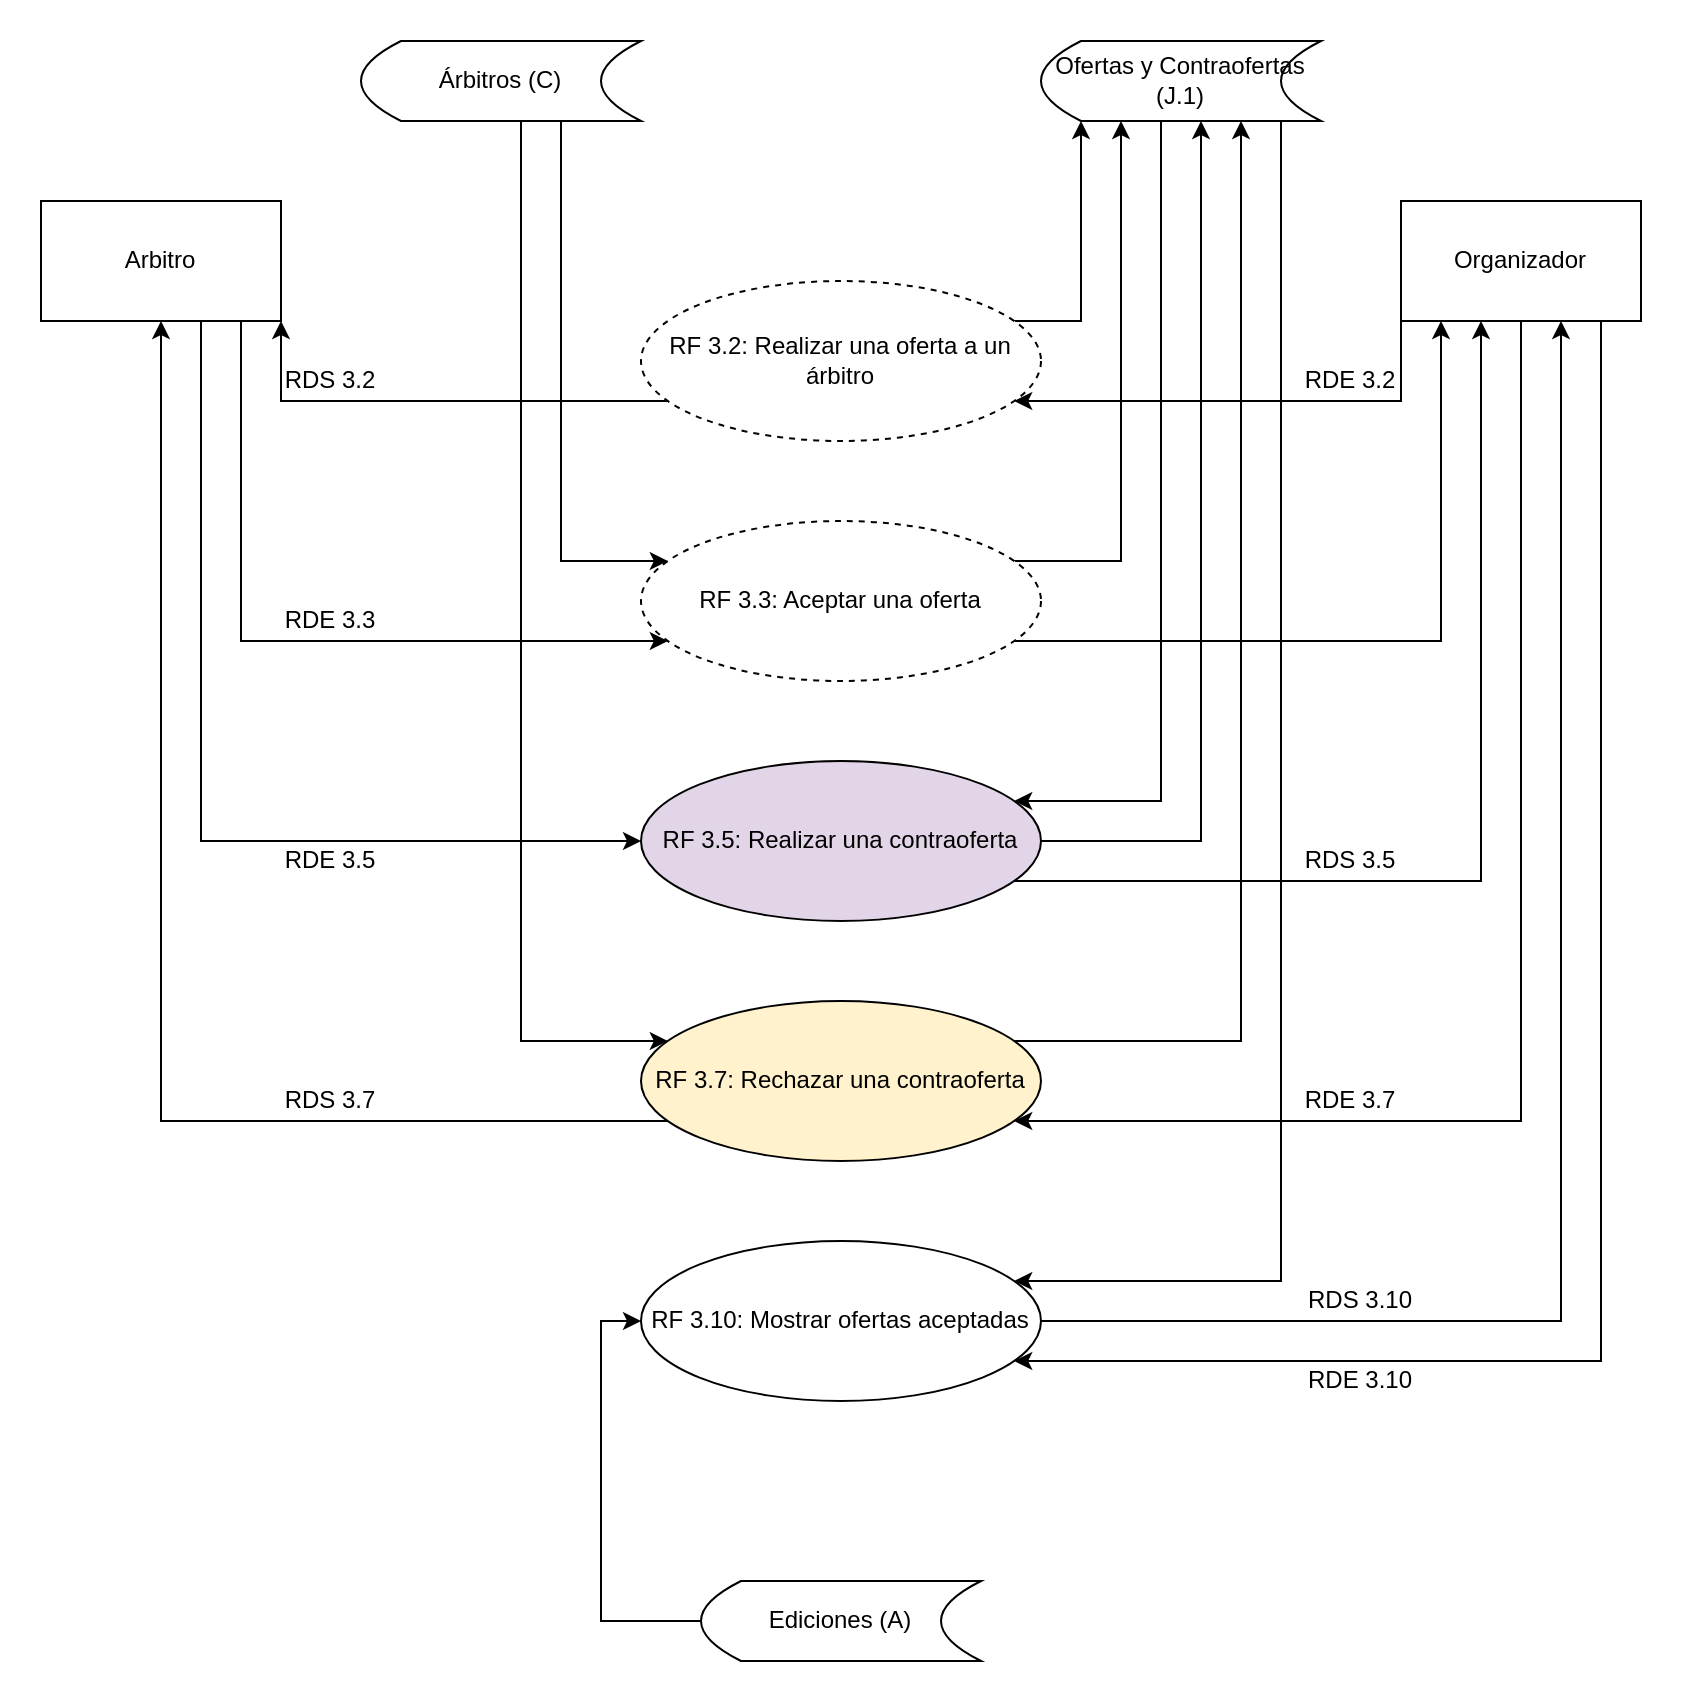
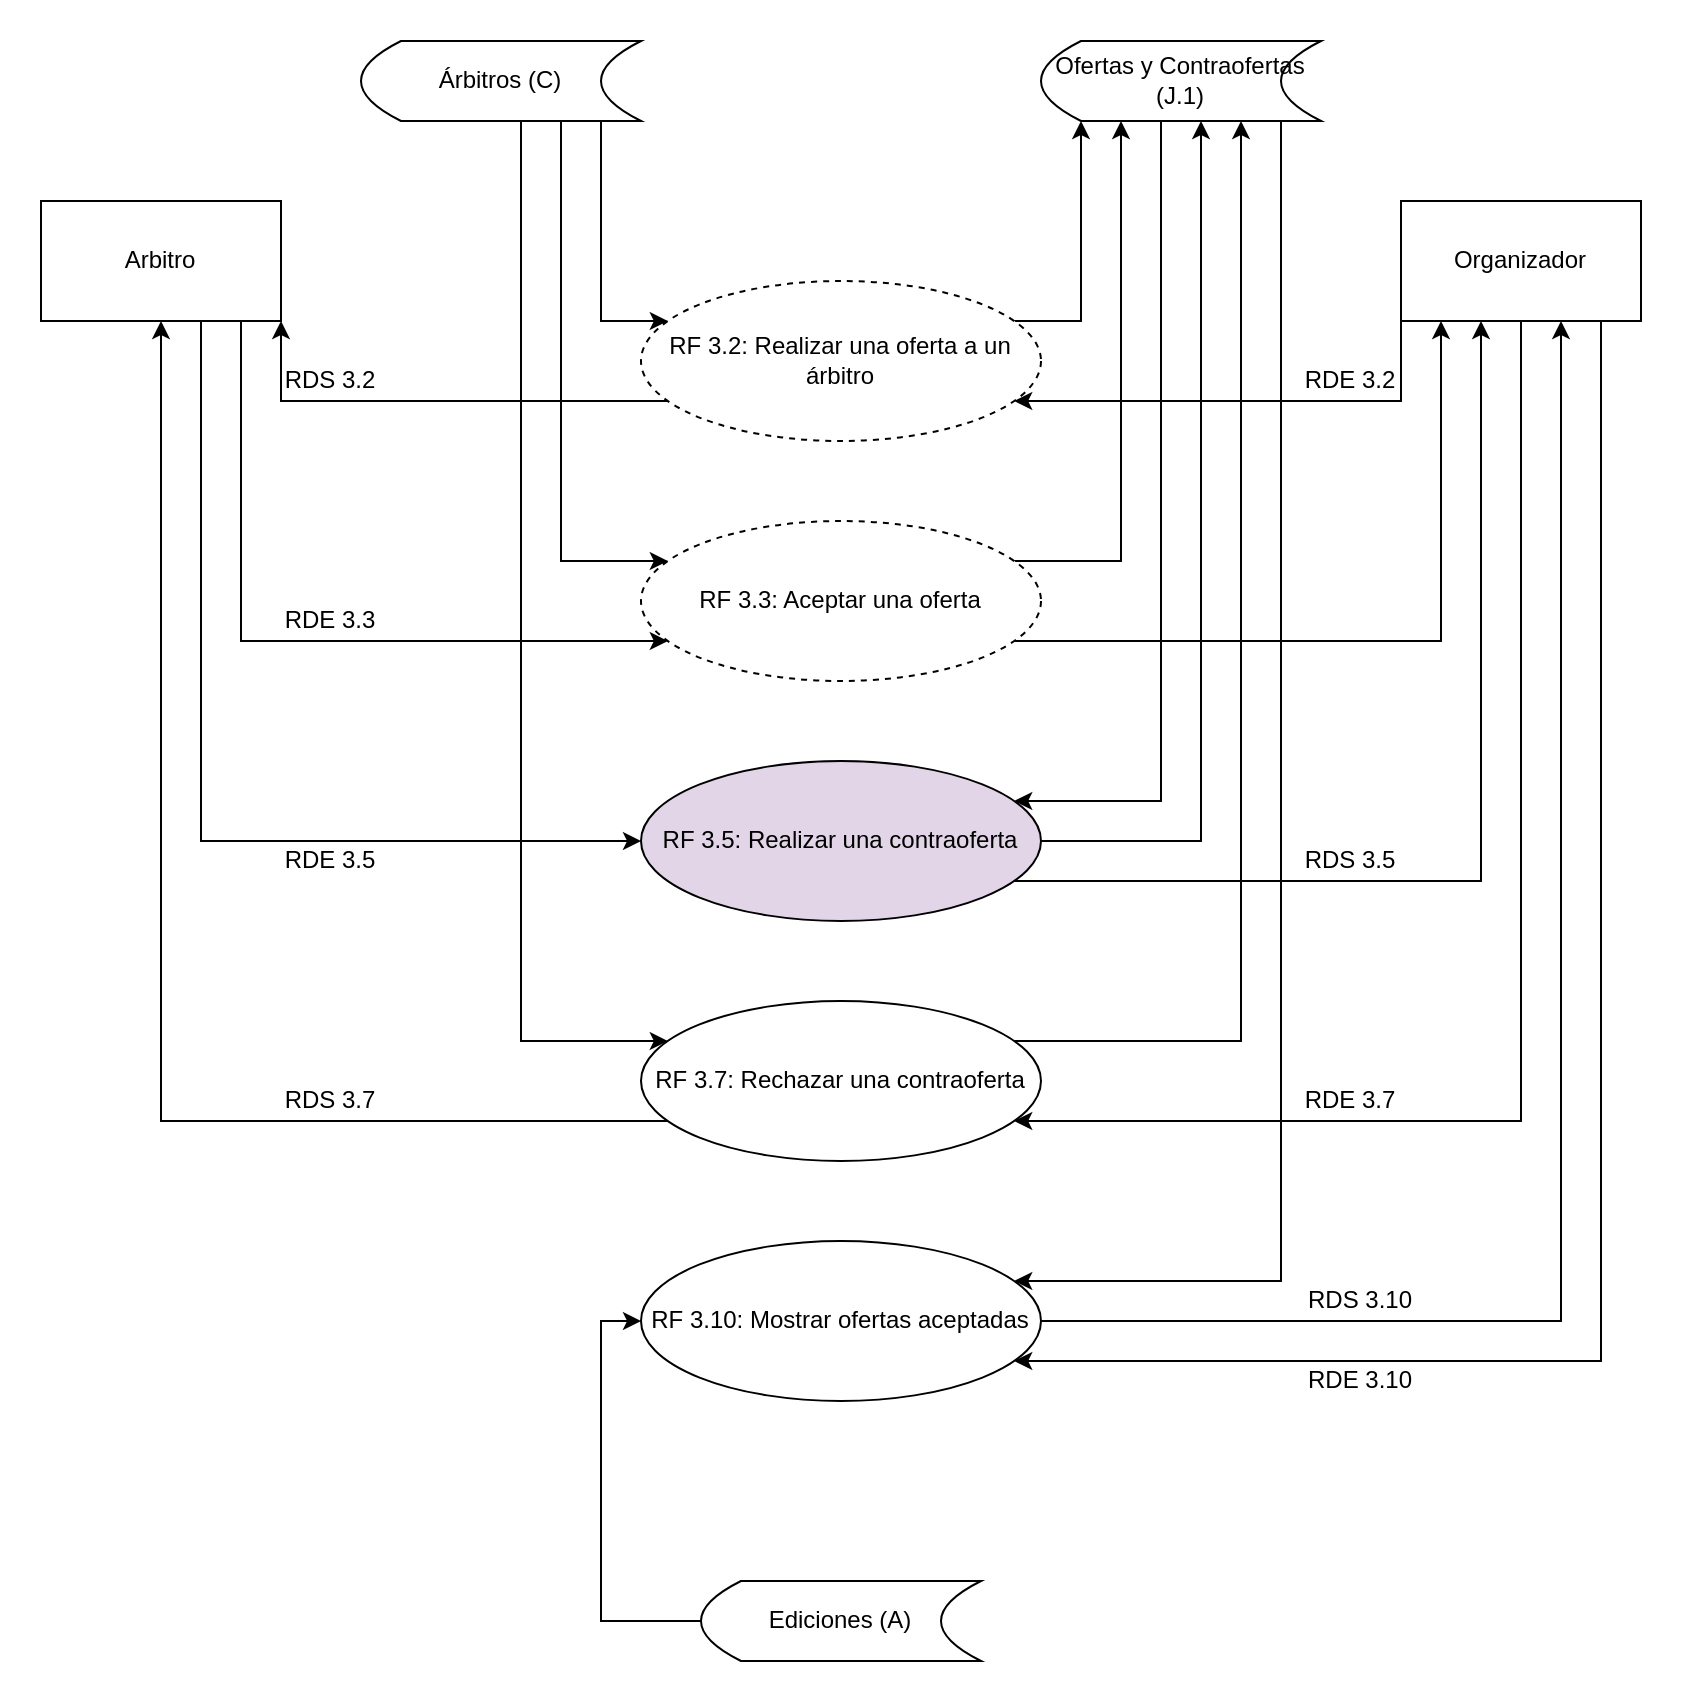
edge "Árbitros (C)" -> "RF 3.2: Realizar una oferta a un árbitro": added
node "RF 3.7: Rechazar una contraoferta": fillcolor #fff2cc -> #ffffff
